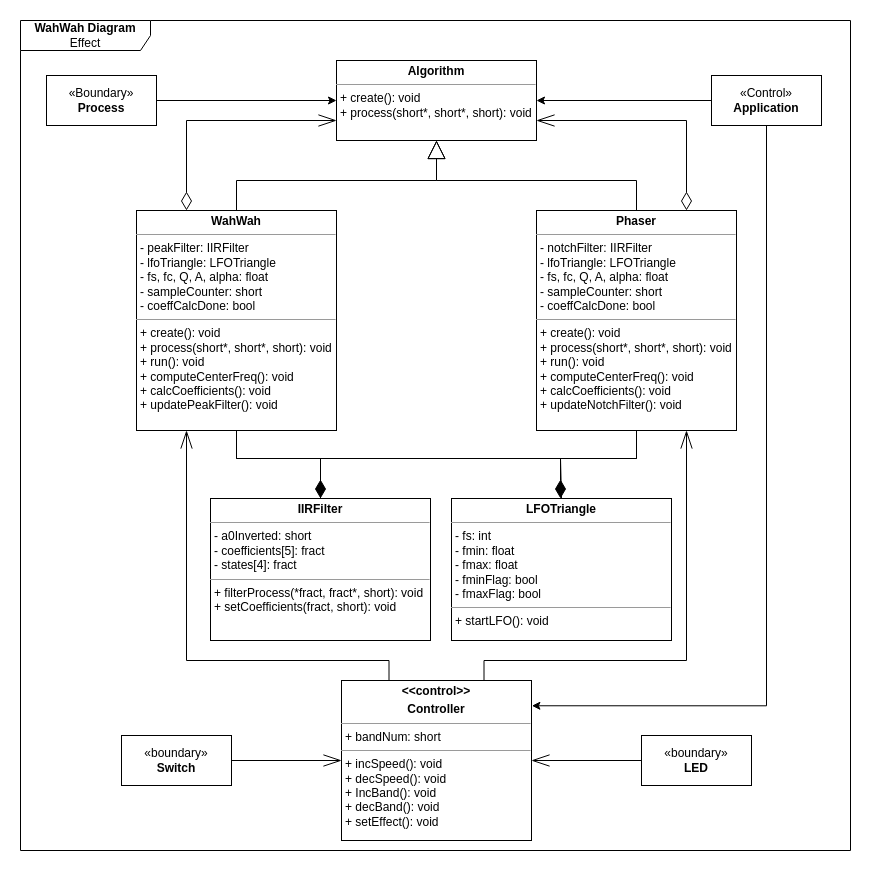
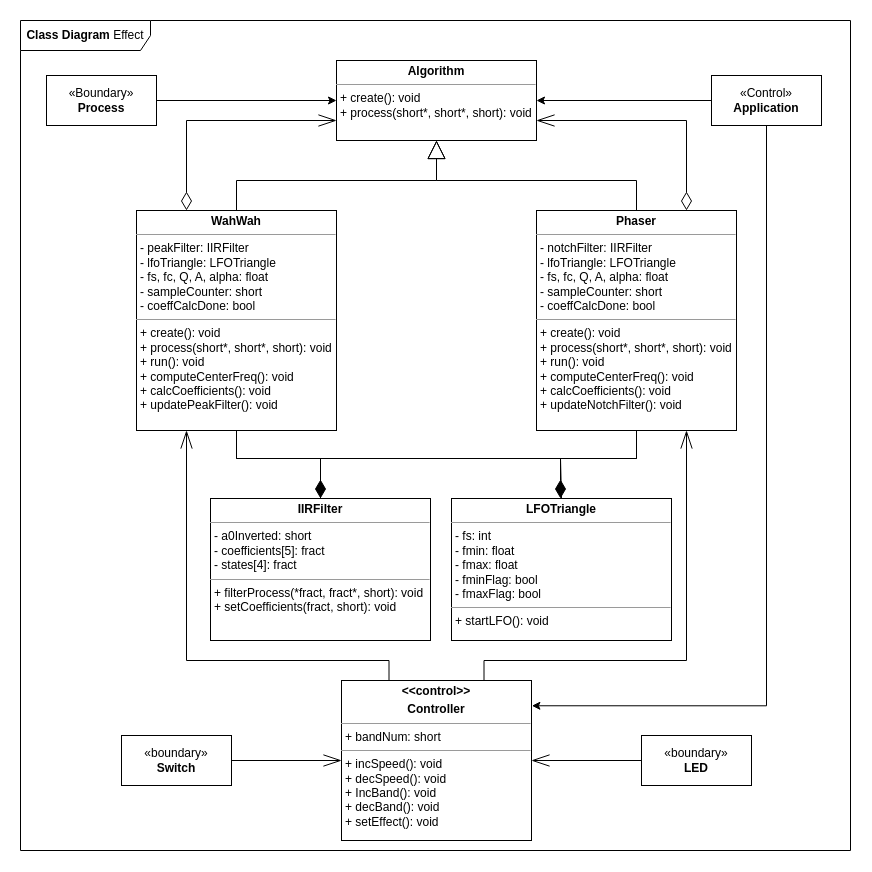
node "WahWah Diagram Effect": label "WahWah Diagram Effect" -> "Class Diagram Effect"
